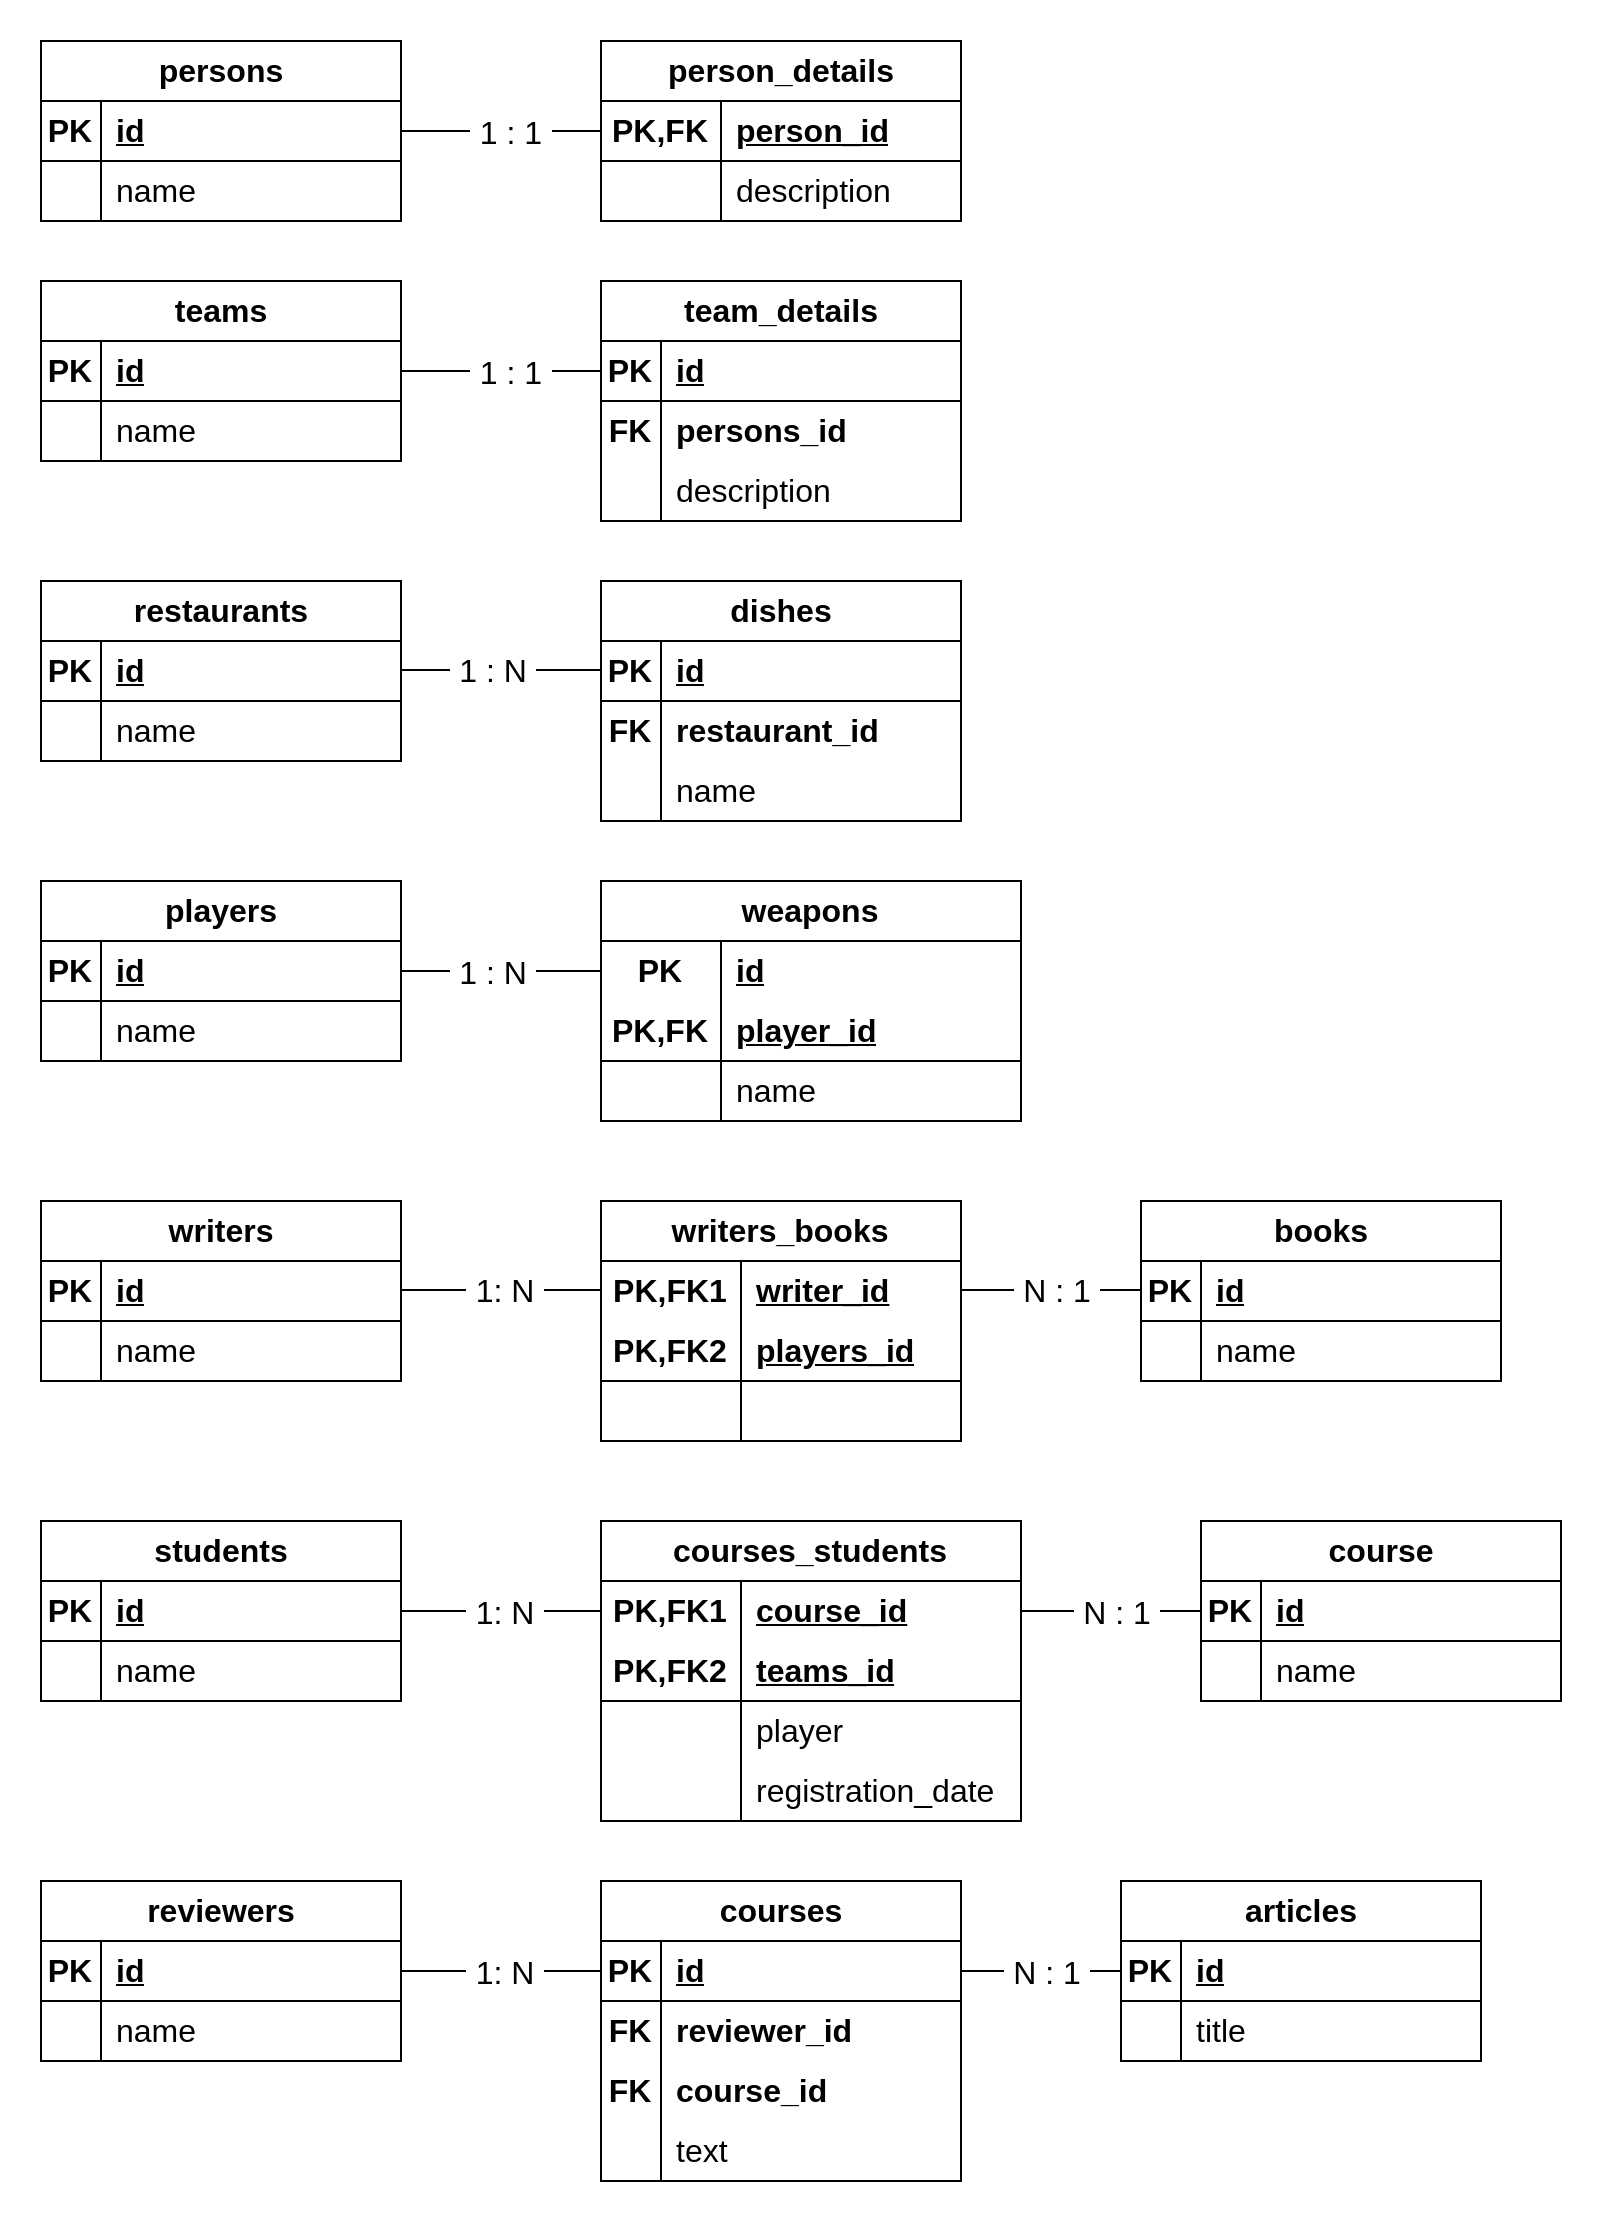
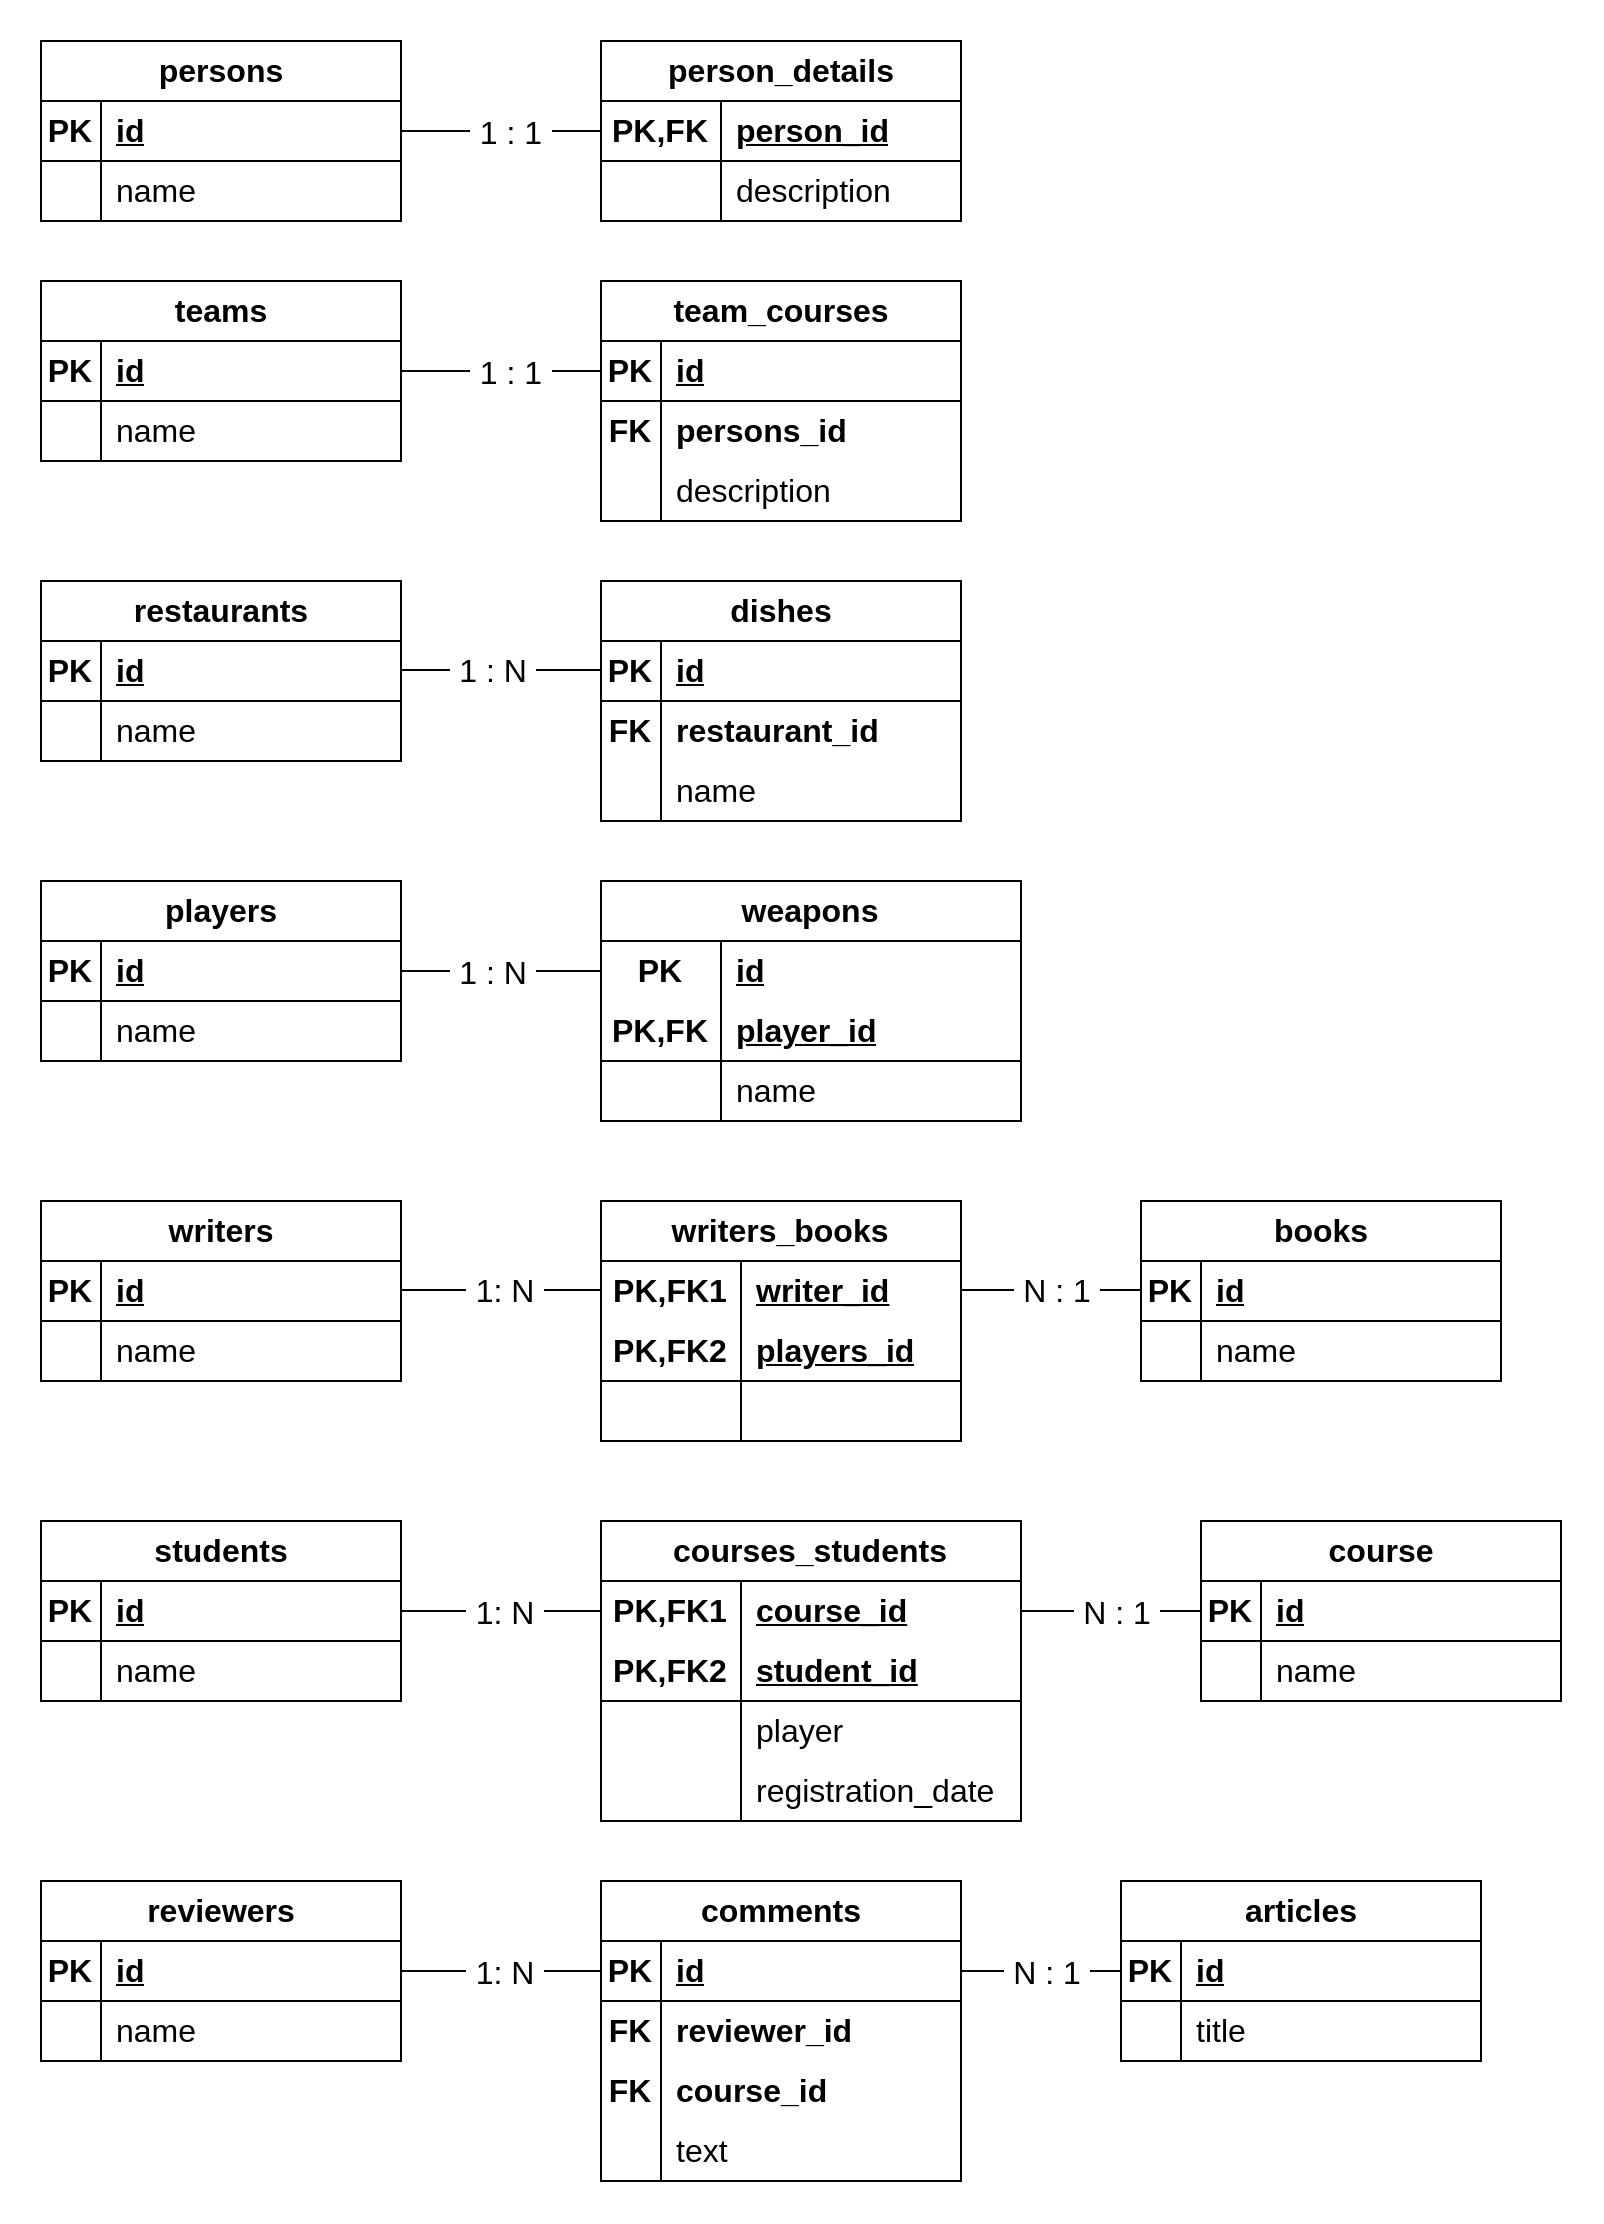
node "team_details": label "team_details" -> "team_courses"
node "teams_id": label "teams_id" -> "student_id"
node "courses": label "courses" -> "comments"
